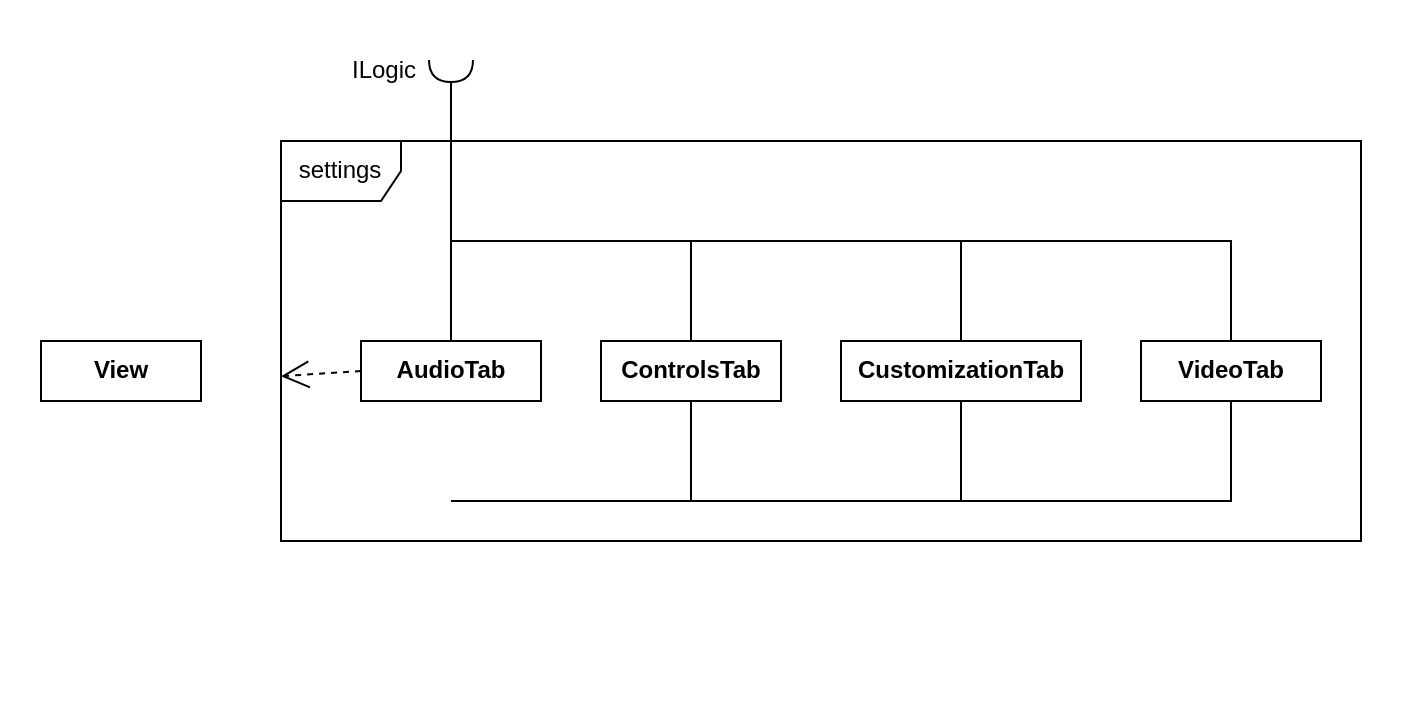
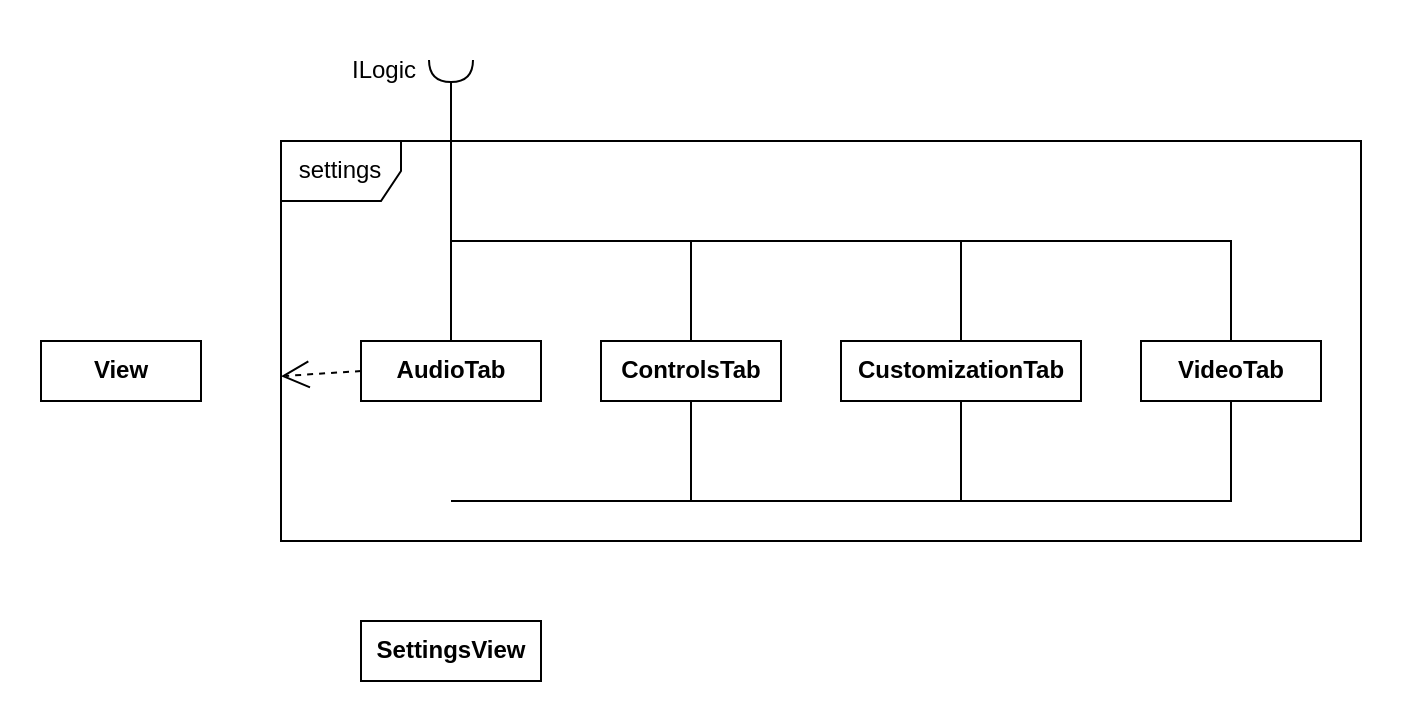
node "SettingsView": added
